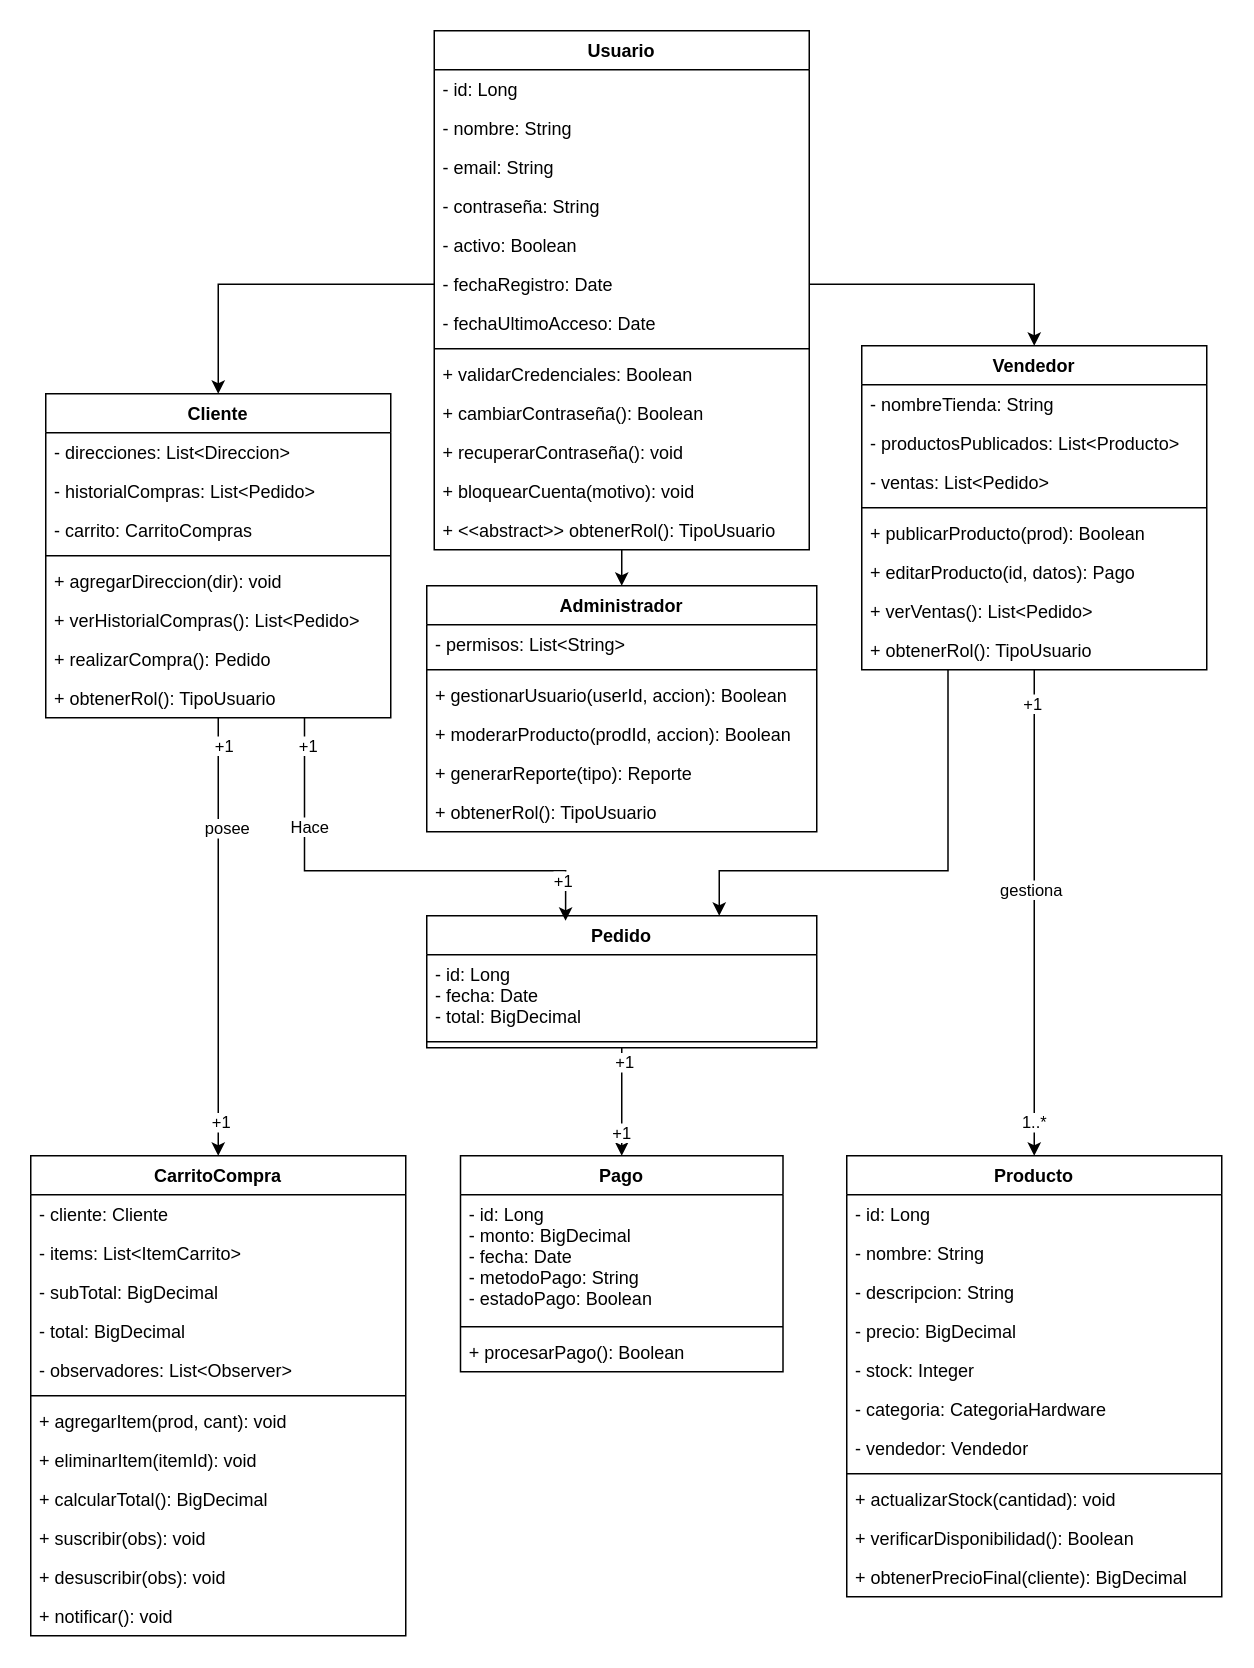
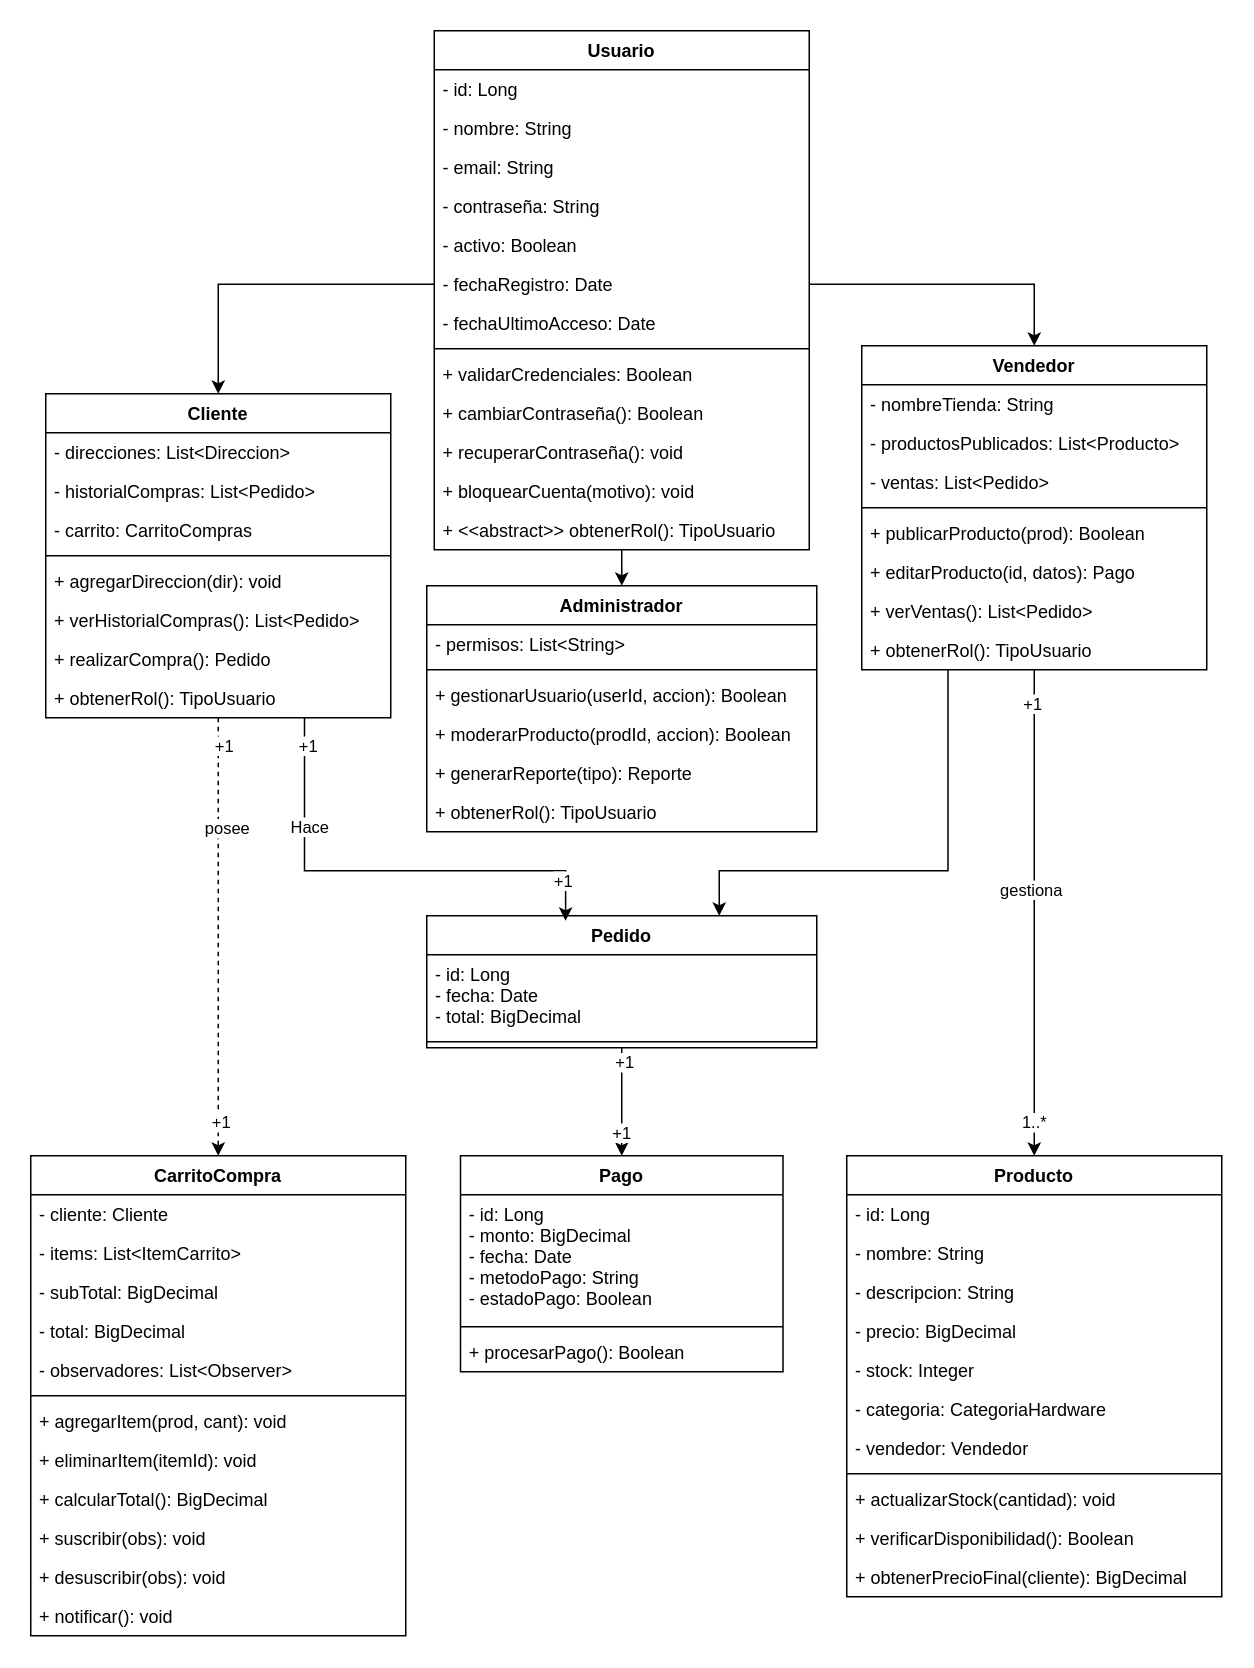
edge "Cliente" -> "CarritoCompra": style solid -> dashed
